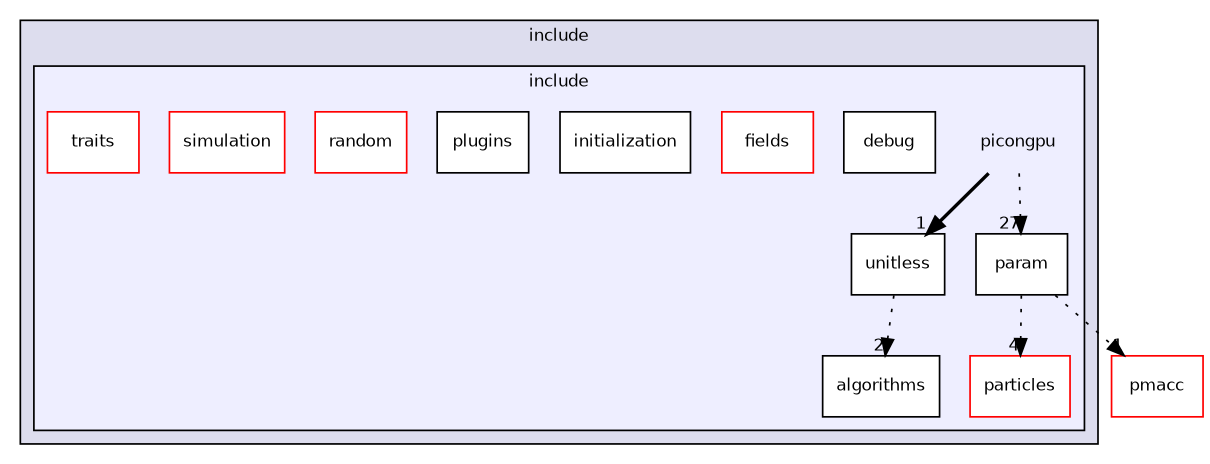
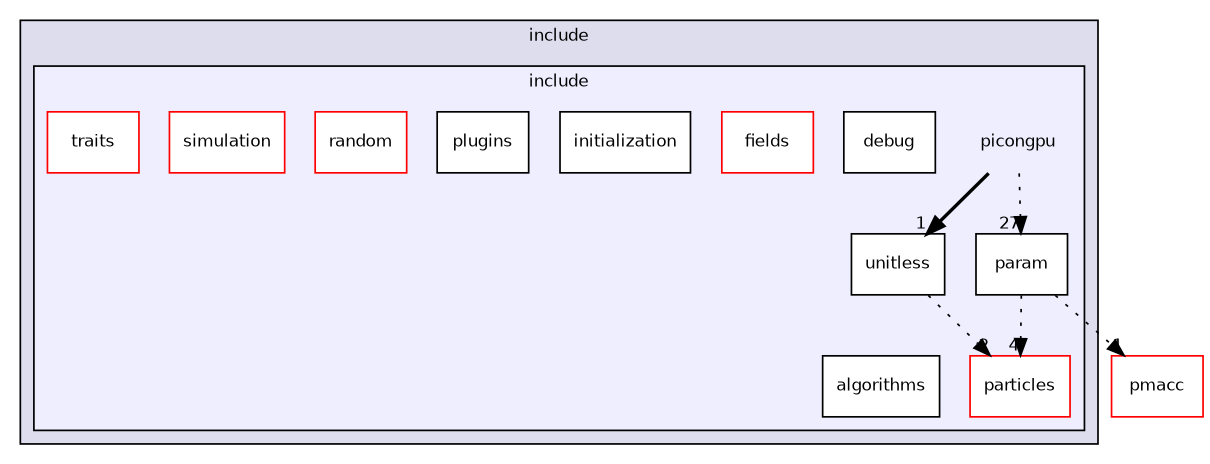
edge "unitless" -> "algorithms": now "unitless" -> "particles"
